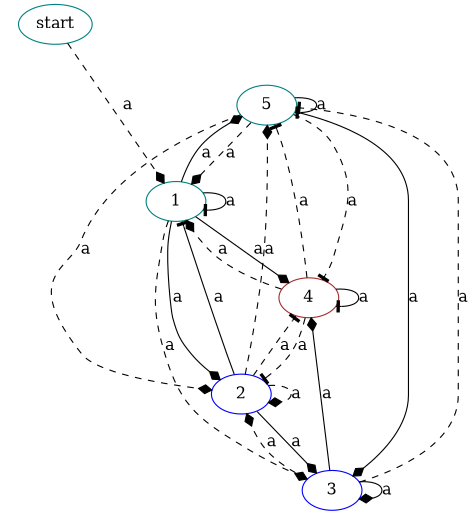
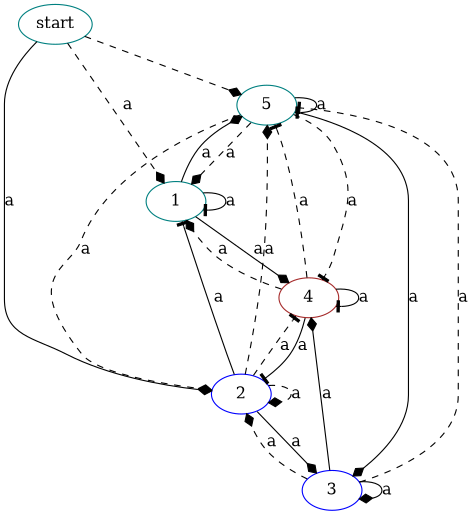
edge "start" -> "5": added
edge "1" -> "2": now "start" -> "2"
edge "4" -> "2": style dashed -> solid
edge "1" -> "3": removed, label "a"
